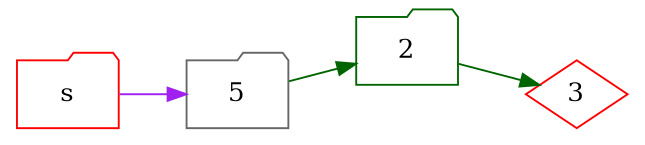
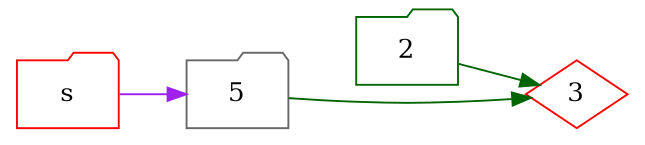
edge "5" -> "2": now "5" -> "3"
